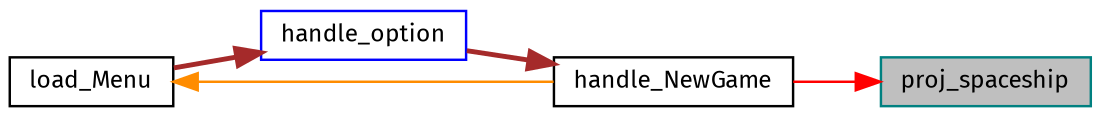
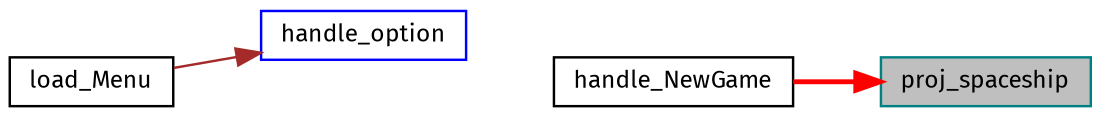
edge "handle_option" -> "handle_NewGame": removed
edge "load_Menu" -> "handle_option": style bold -> solid
edge "handle_NewGame" -> "load_Menu": removed
edge "handle_NewGame" -> "proj_spaceship": style solid -> bold
